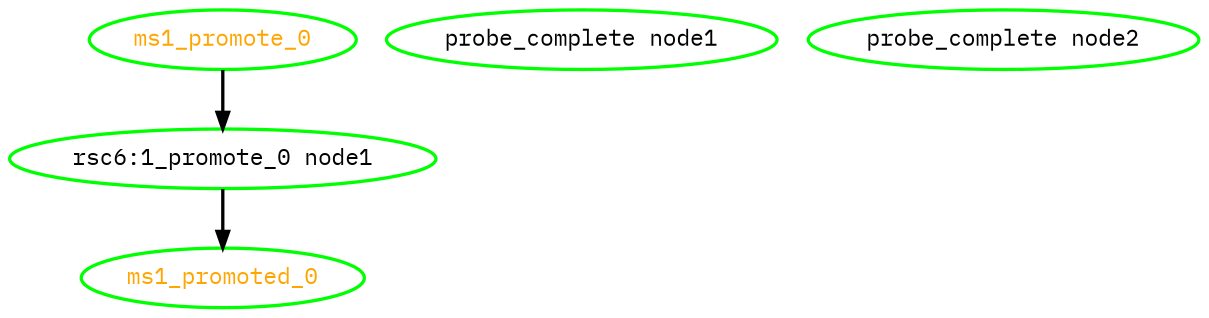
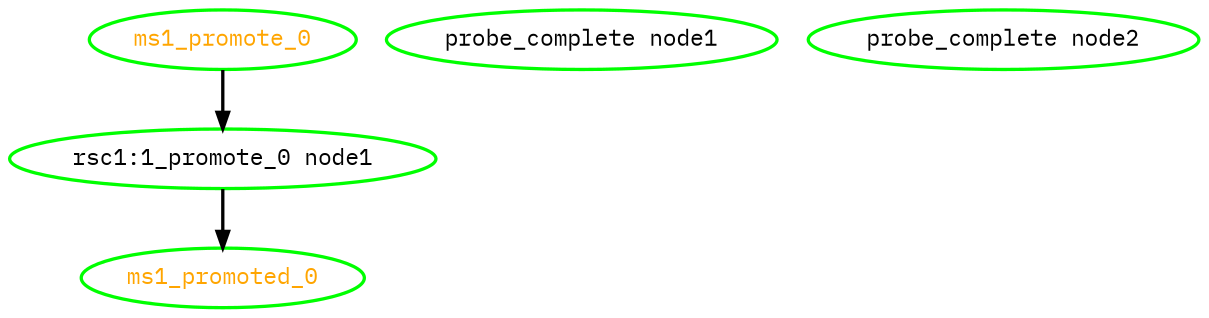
node "rsc6:1_promote_0 node1": label "rsc6:1_promote_0 node1" -> "rsc1:1_promote_0 node1"
